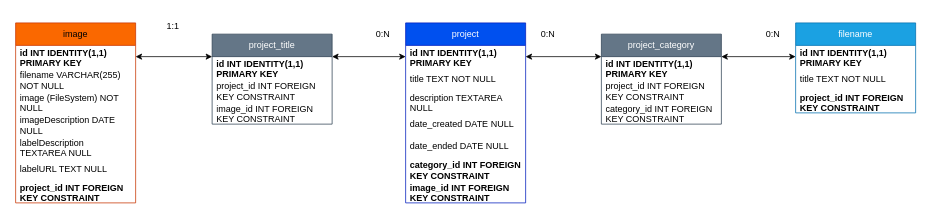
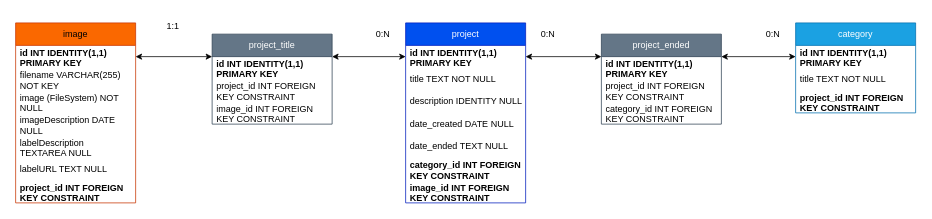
node "filename": label "filename" -> "category"
node "project_category": label "project_category" -> "project_ended"
node "filename VARCHAR(255) NOT NULL": label "filename VARCHAR(255) NOT NULL" -> "filename VARCHAR(255) NOT KEY"
node "description TEXTAREA NULL": label "description TEXTAREA NULL" -> "description IDENTITY NULL"
node "date_ended DATE NULL": label "date_ended DATE NULL" -> "date_ended TEXT NULL"
